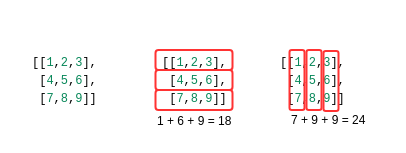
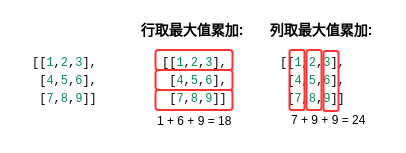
node "行取最大值累加:": added
node "列取最大值累加:": added
